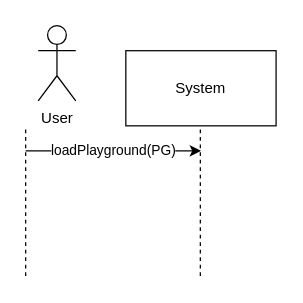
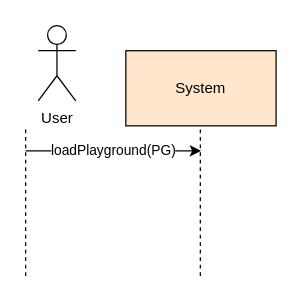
node "System": fillcolor #ffffff -> #ffe6cc
